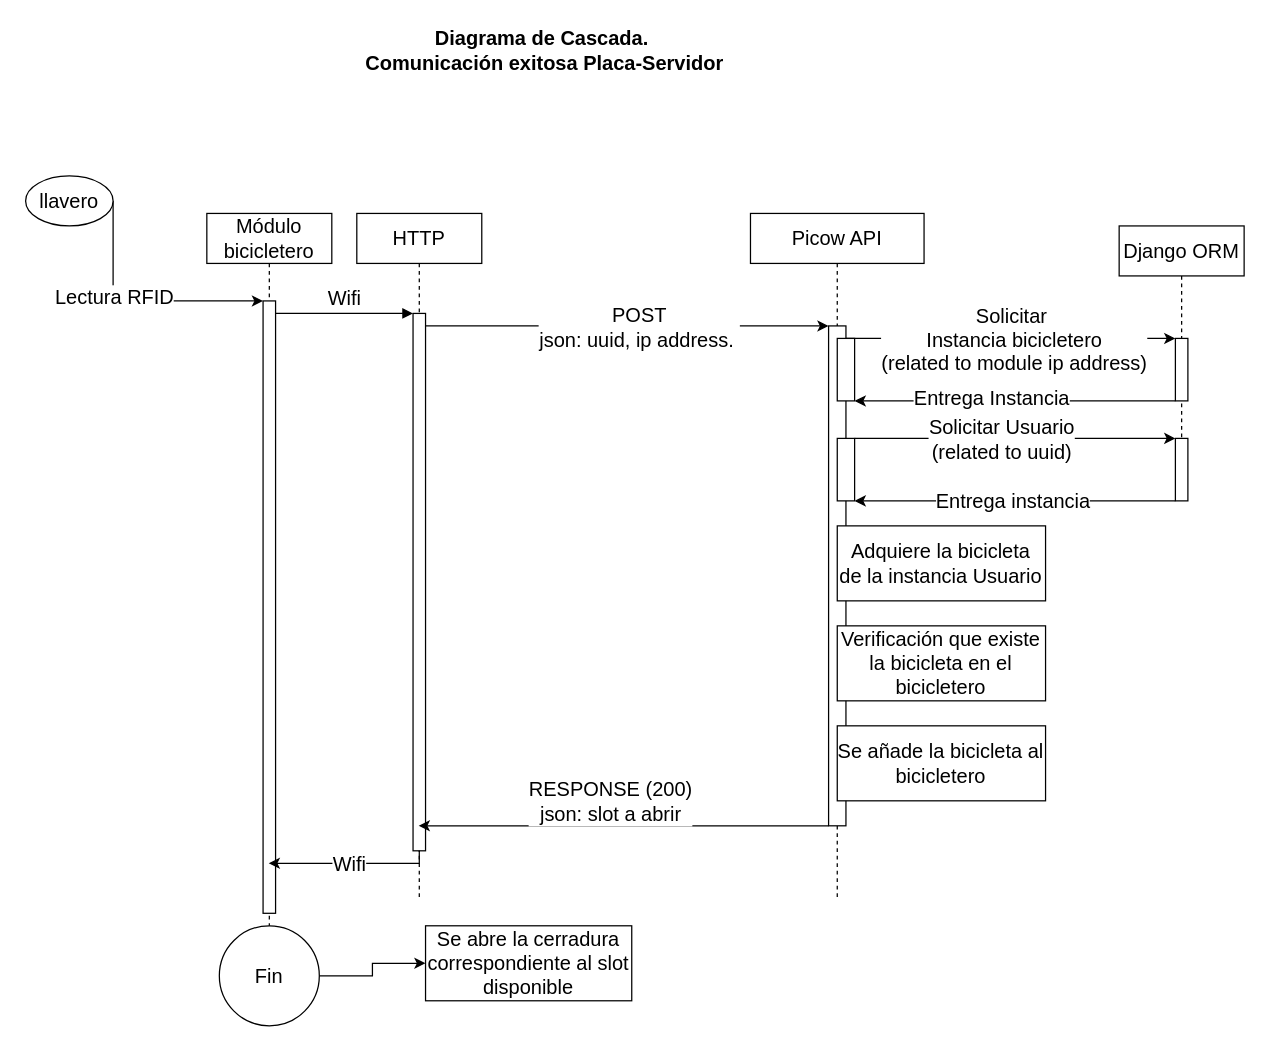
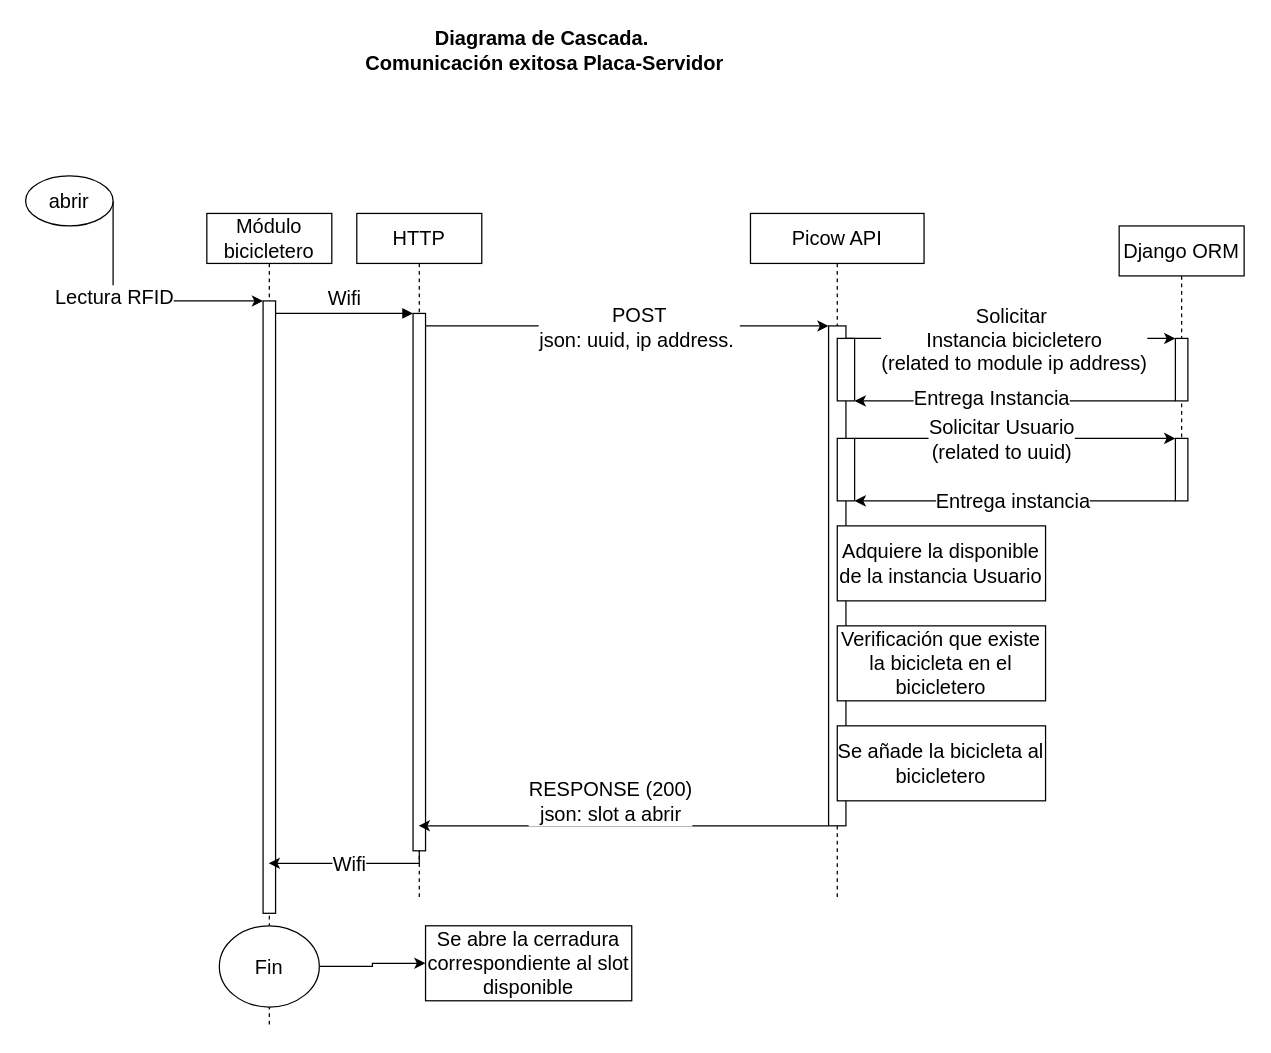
node "llavero": label "llavero" -> "abrir"
node "Adquiere la bicicleta de la instancia Usuario": label "Adquiere la bicicleta de la instancia Usuario" -> "Adquiere la disponible de la instancia Usuario"
node "Fin": size 100x100 -> 100x81
